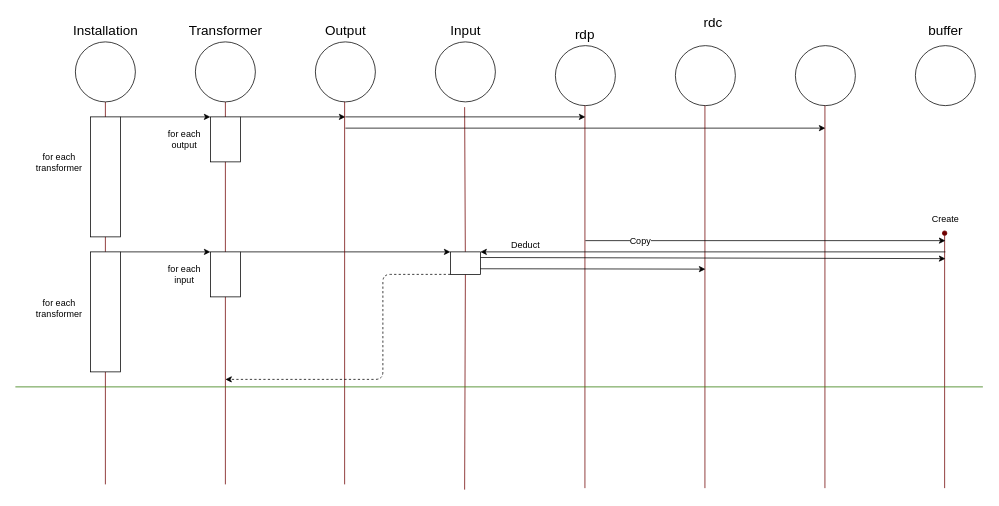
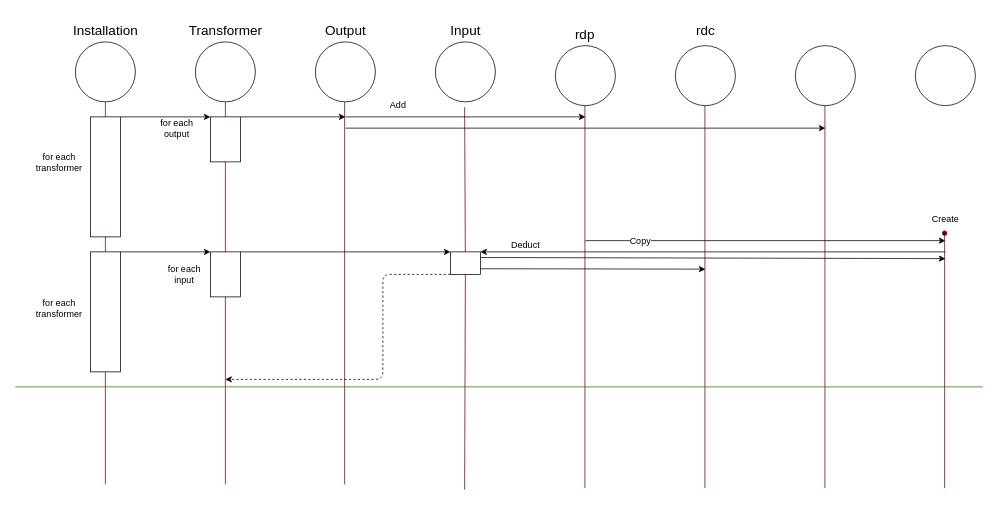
node "rdc": moved (713, 23) -> (705, 30)
node "buffer": removed
node "Add": added
node "for eachoutput": moved (184, 139) -> (177, 128)
